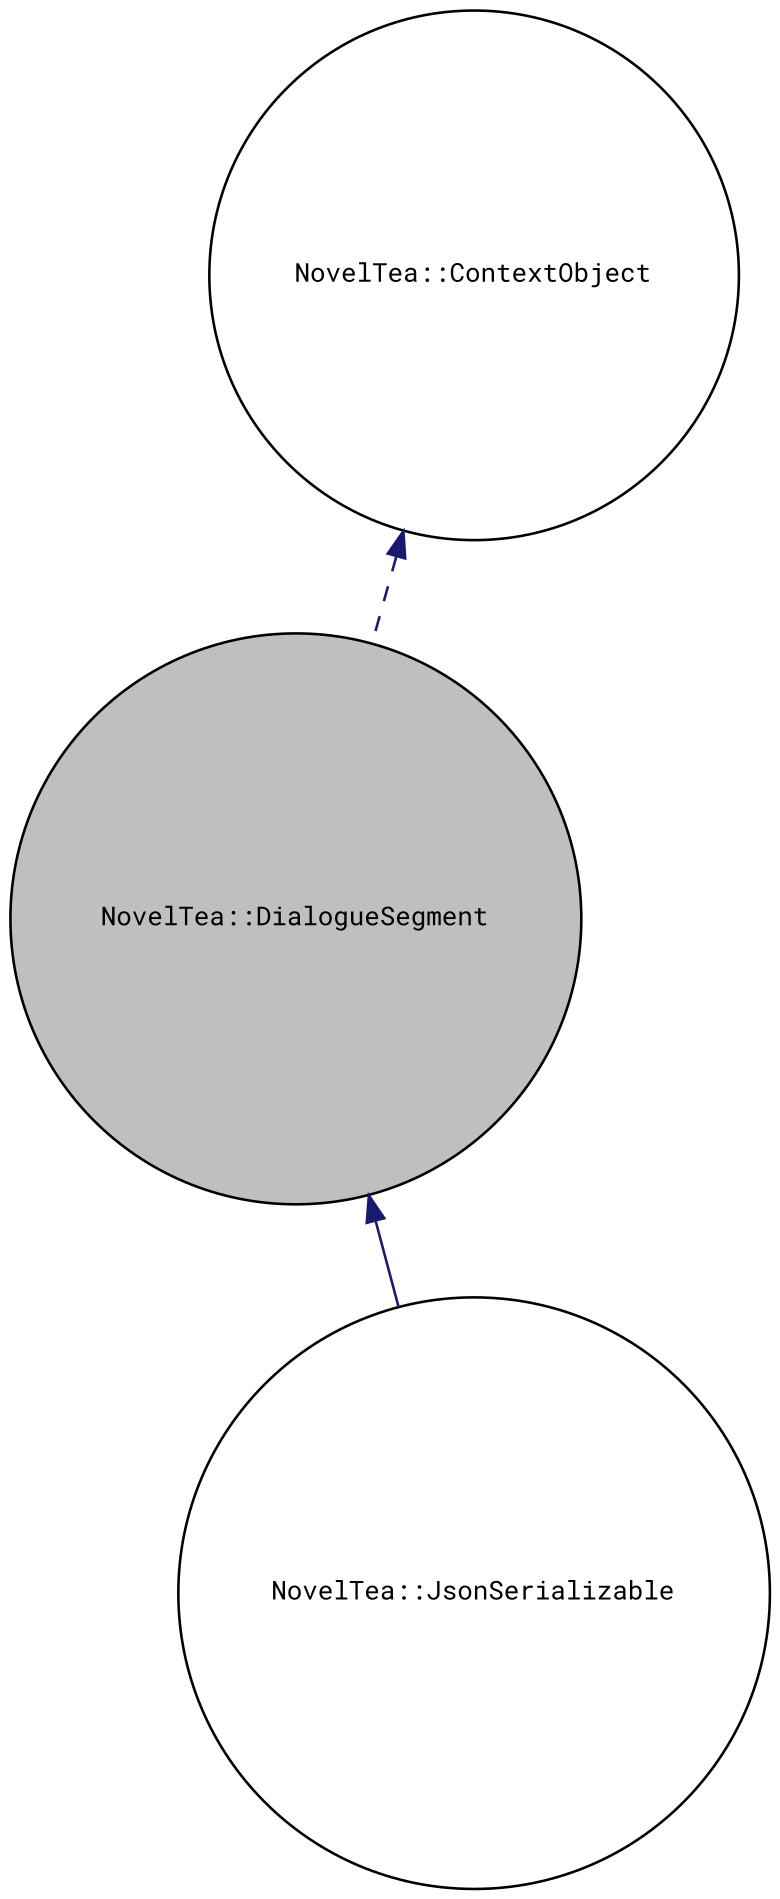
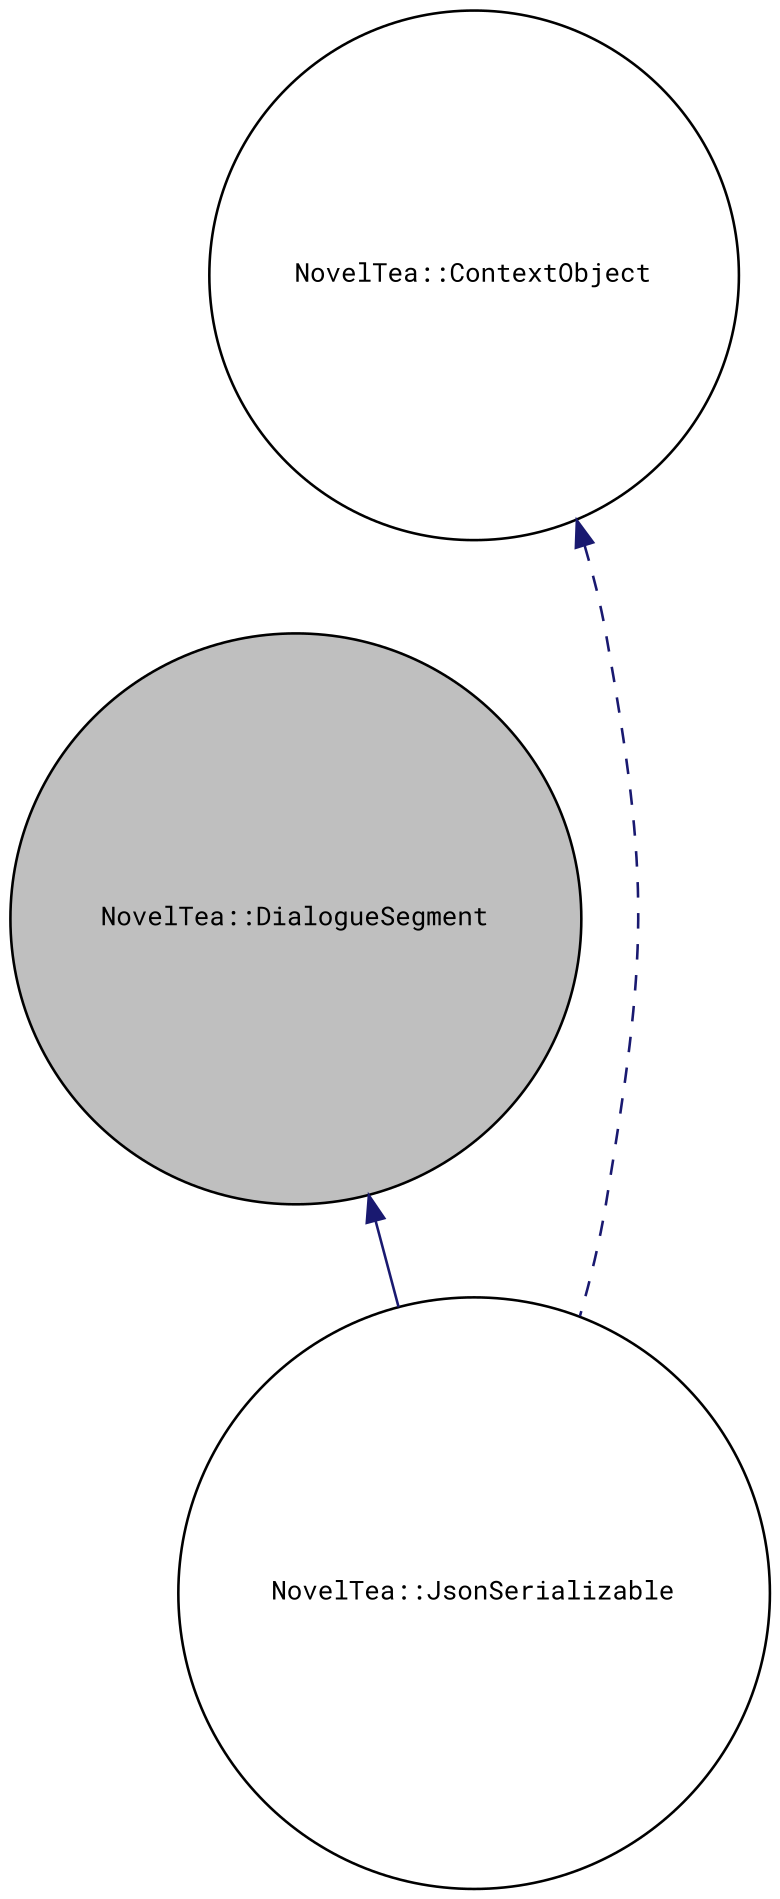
edge "NovelTea::DialogueSegment" -> "NovelTea::ContextObject": now "NovelTea::JsonSerializable" -> "NovelTea::ContextObject"
